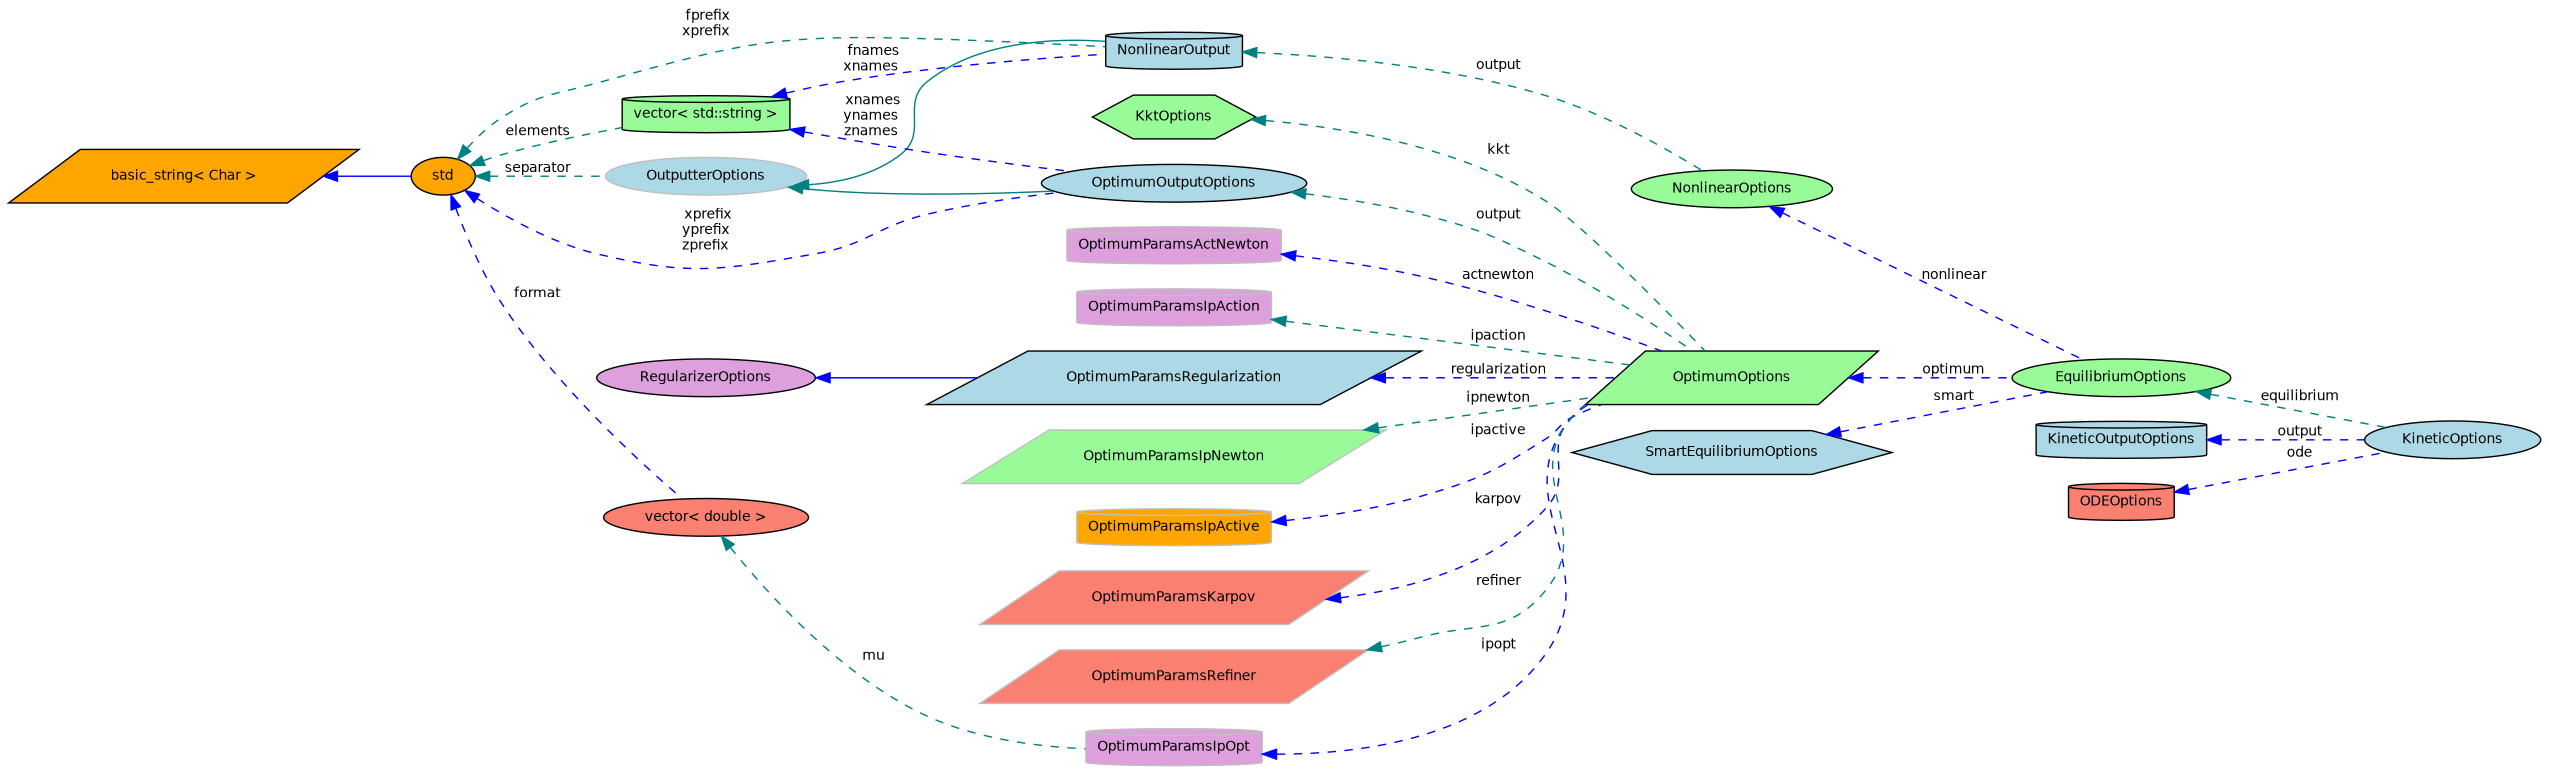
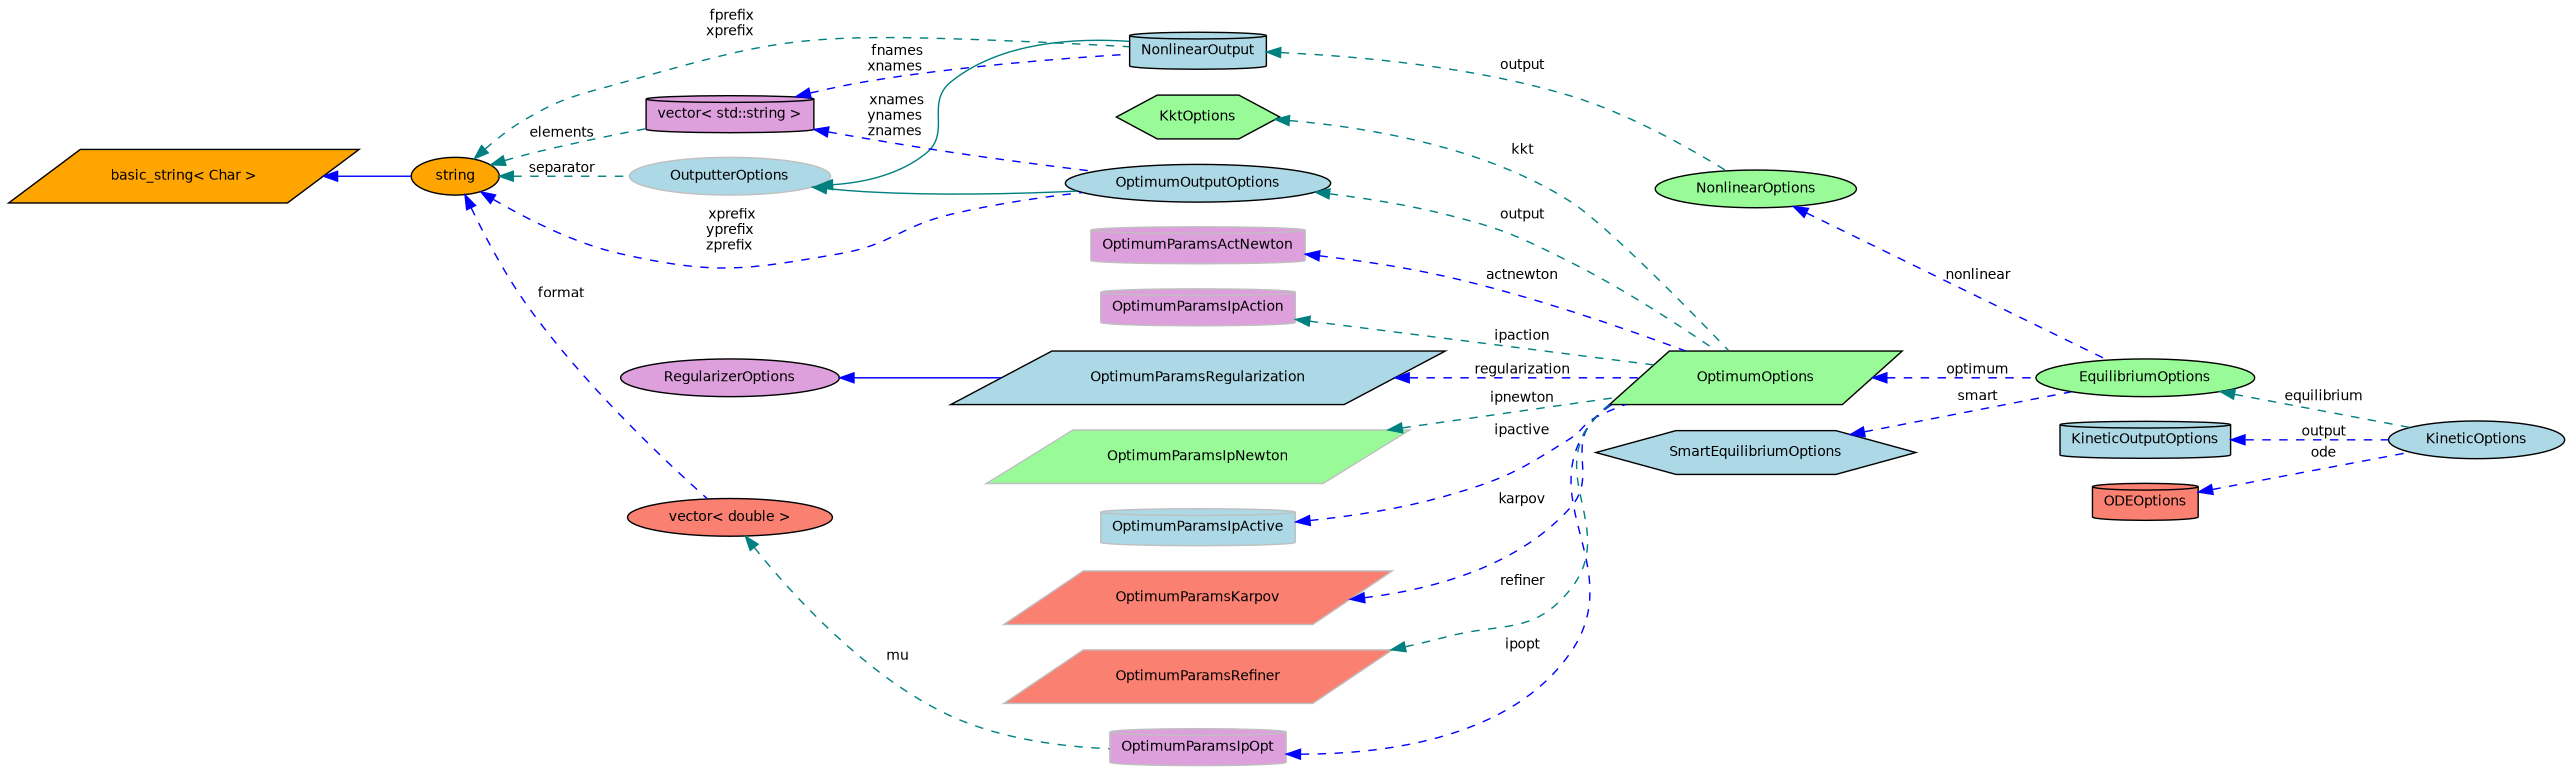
node "vector< std::string >": fillcolor palegreen -> plum
node "std": label "std" -> "string"
node "OptimumParamsIpActive": fillcolor orange -> lightblue
